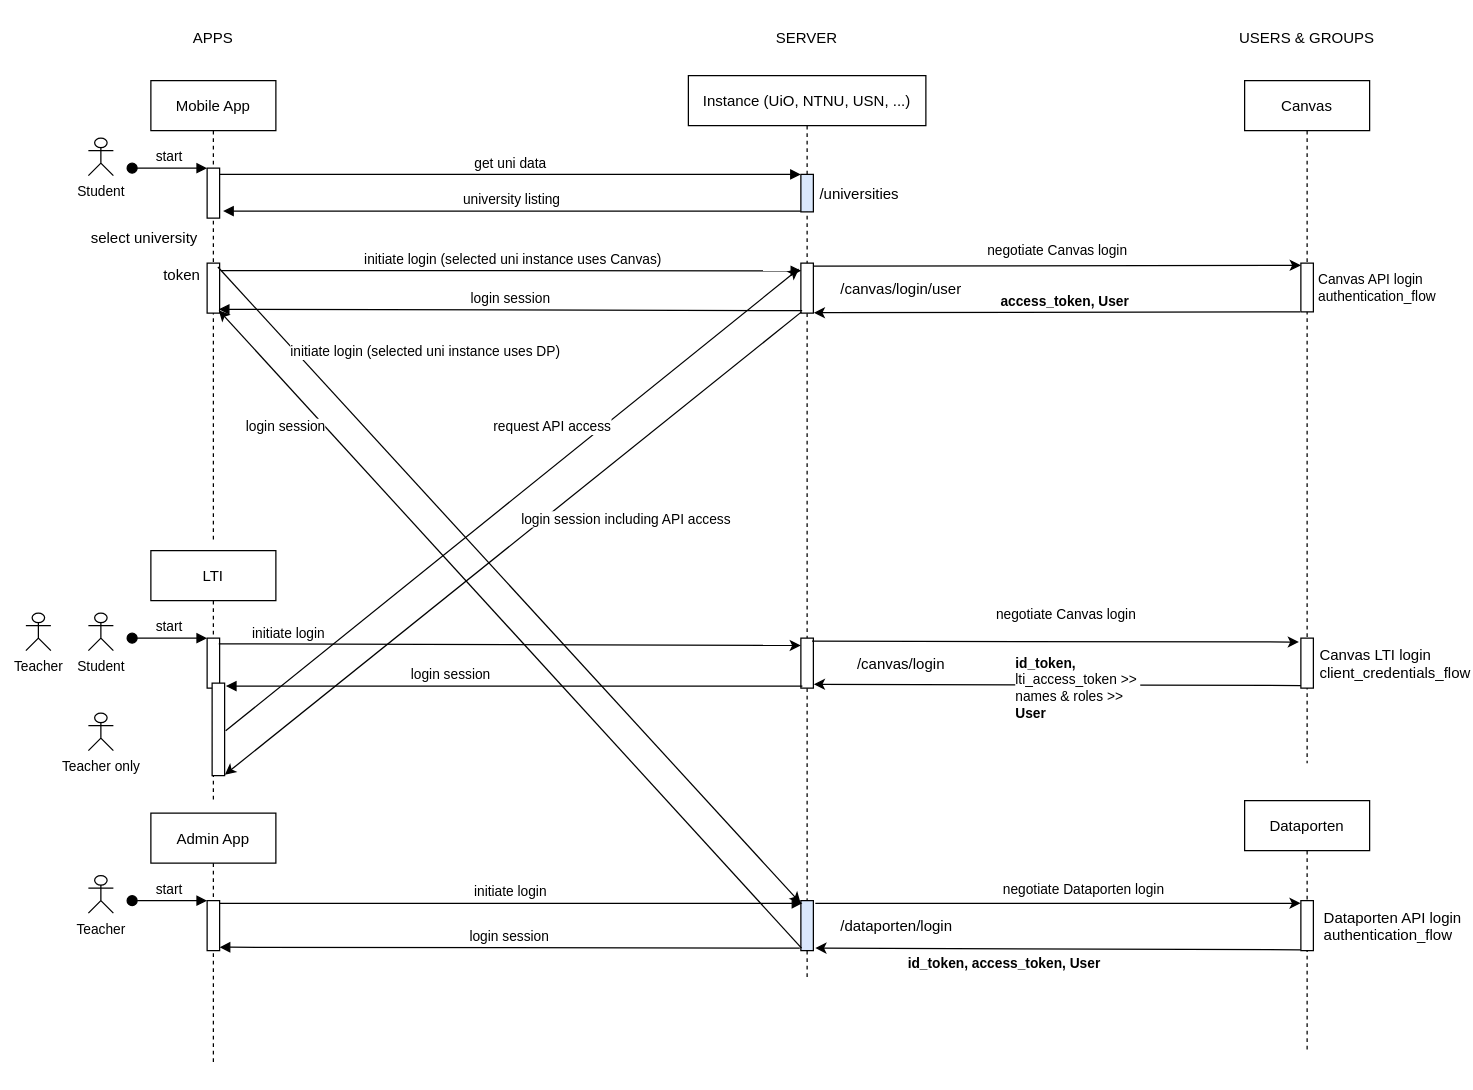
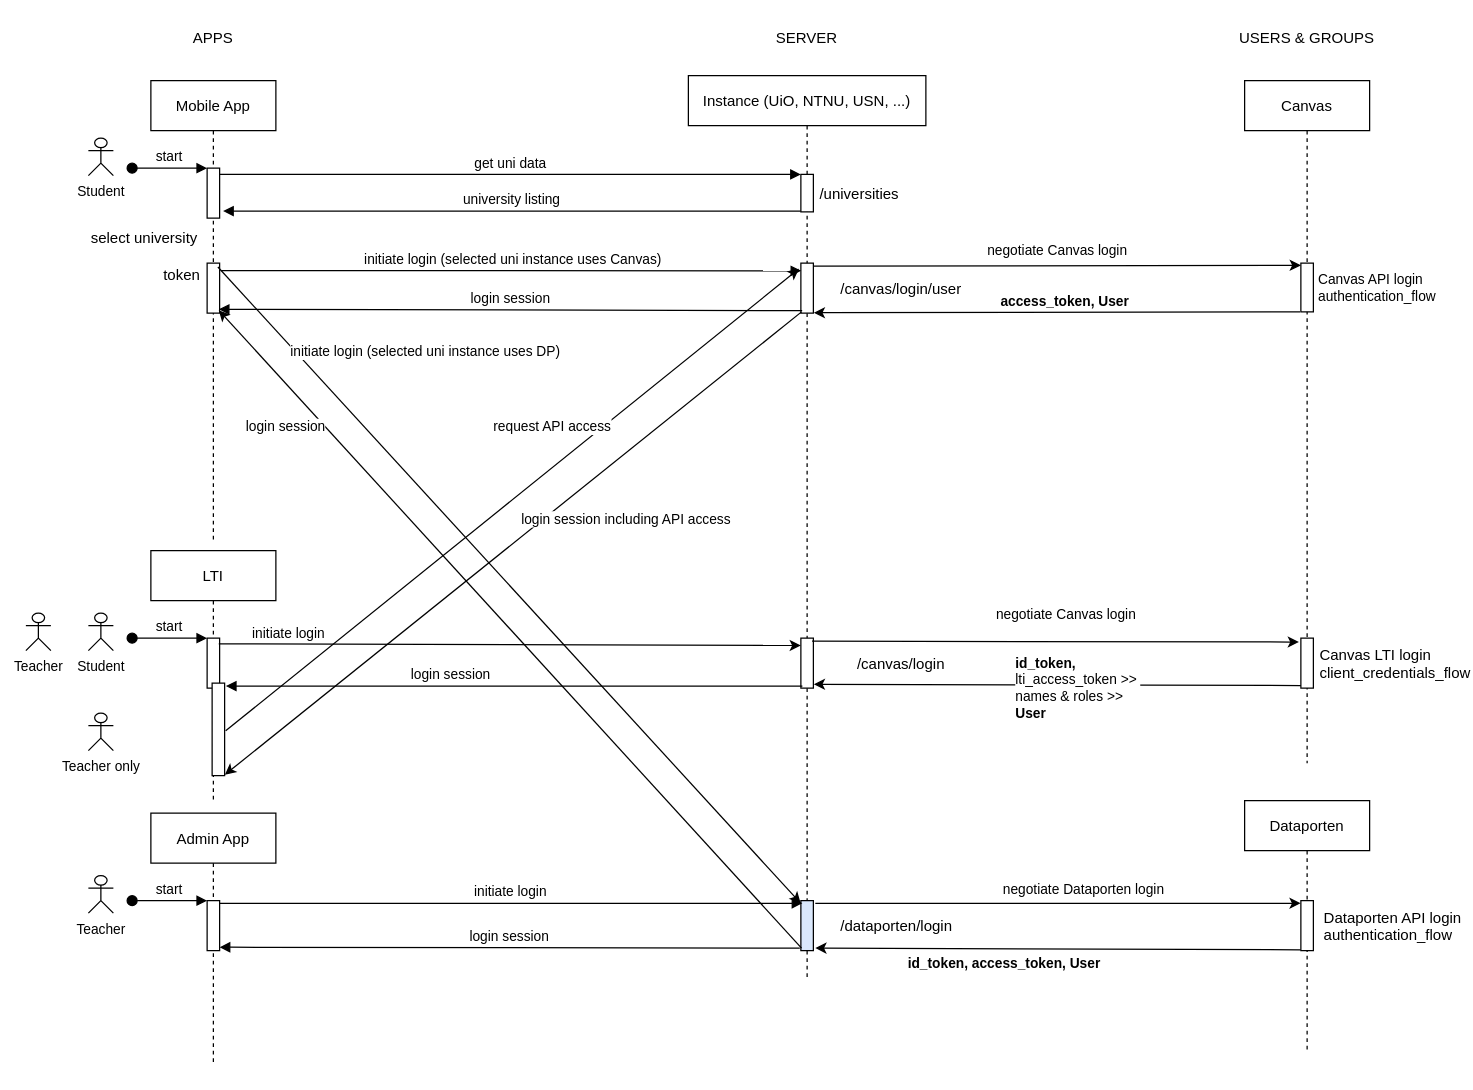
node "/universities": fillcolor #dae8fc -> #ffffff
